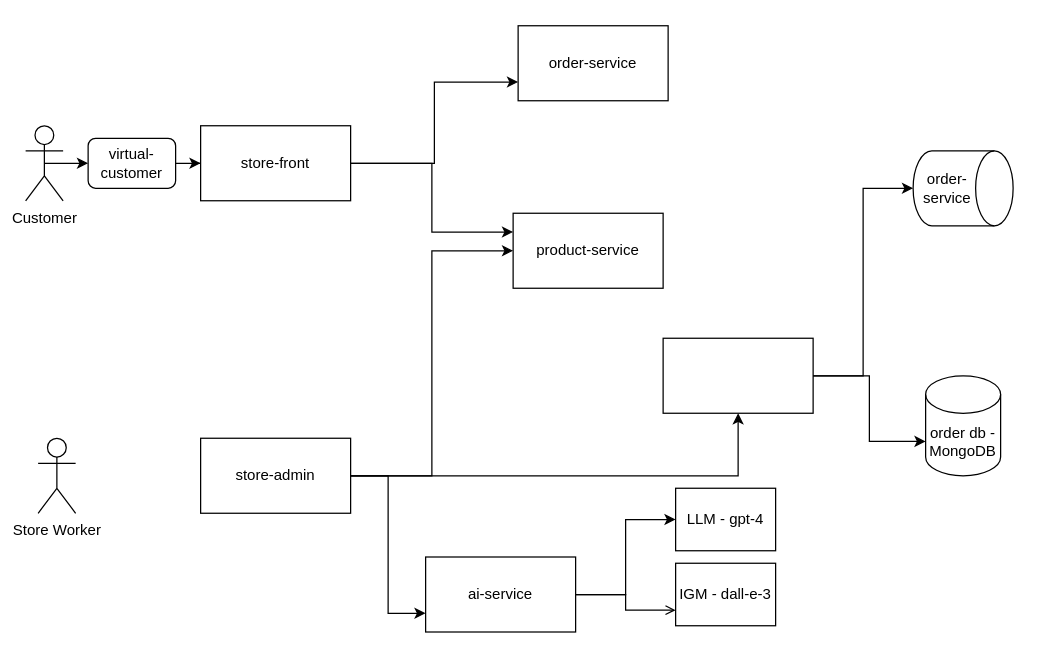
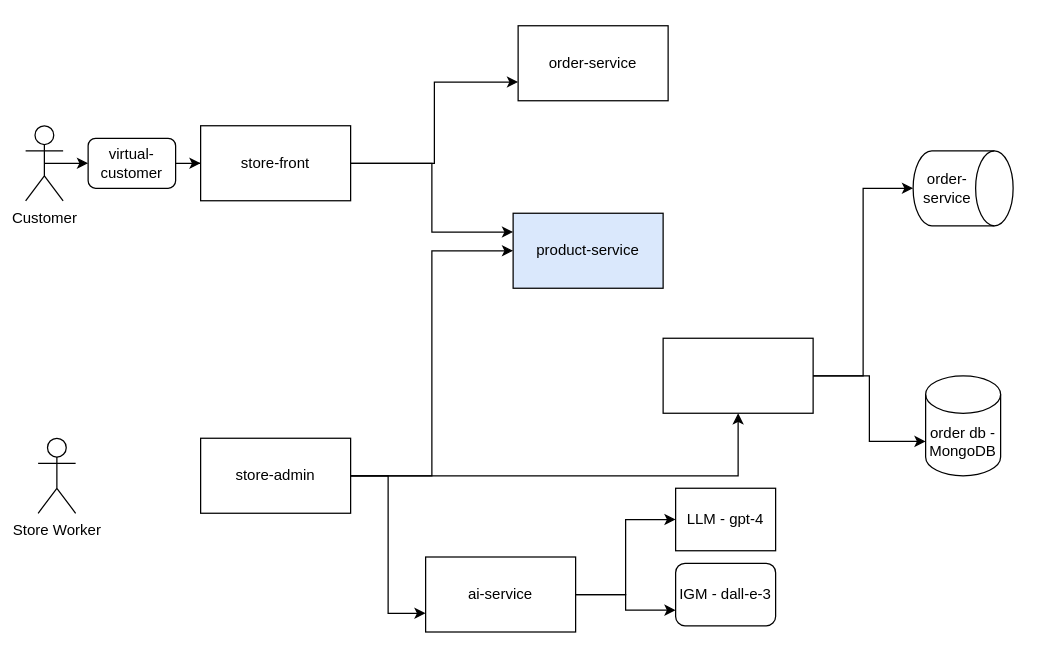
node "product-service": fillcolor #ffffff -> #dae8fc
node "IGM - dall-e-3": shape rectangle -> rounded rectangle
edge "ai-service" -> "IGM - dall-e-3": arrowhead open -> classic
